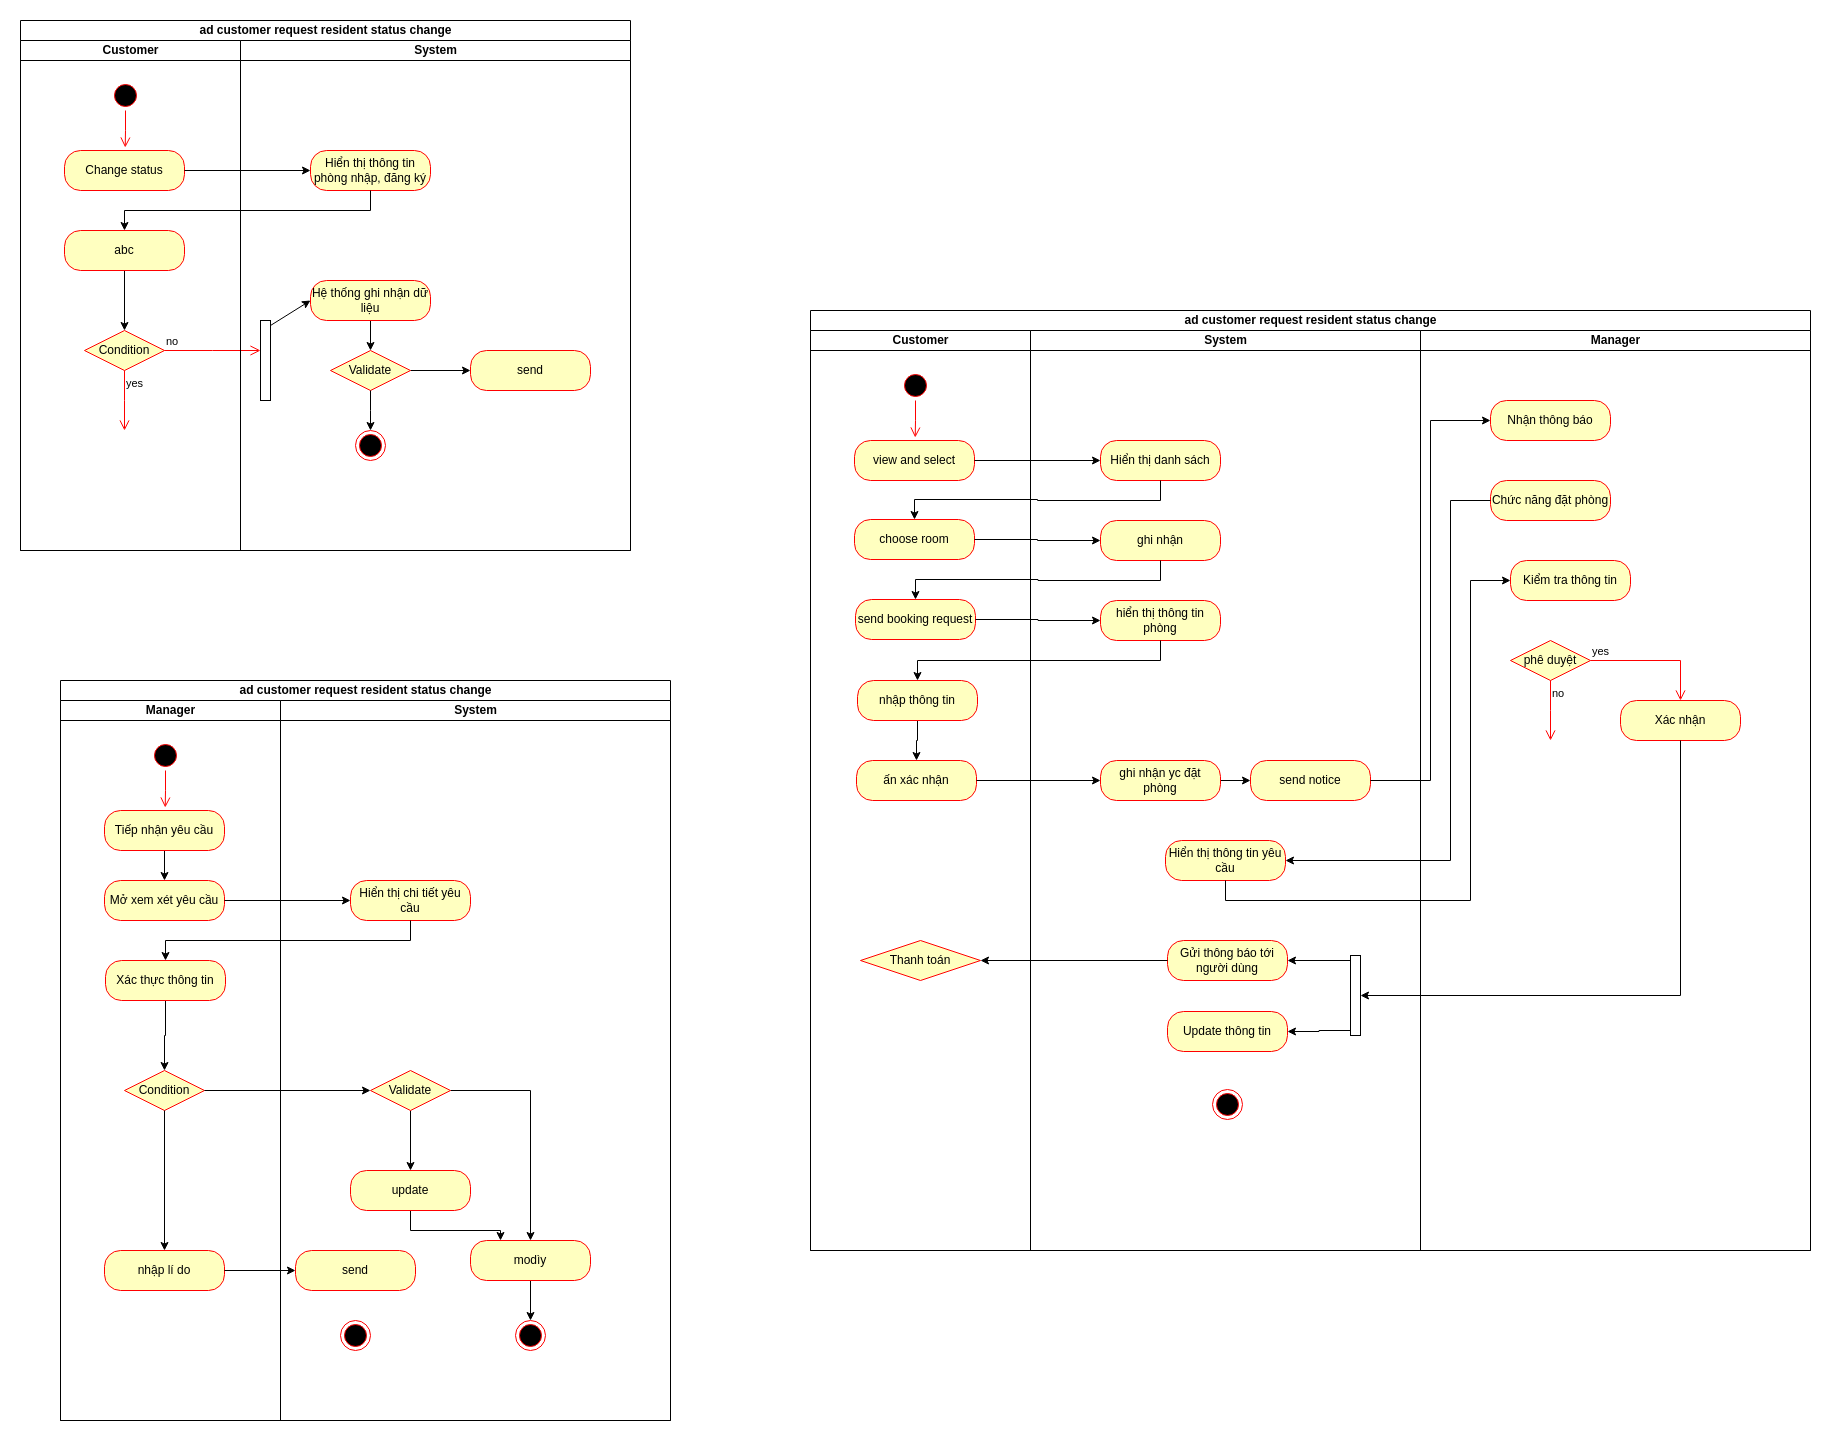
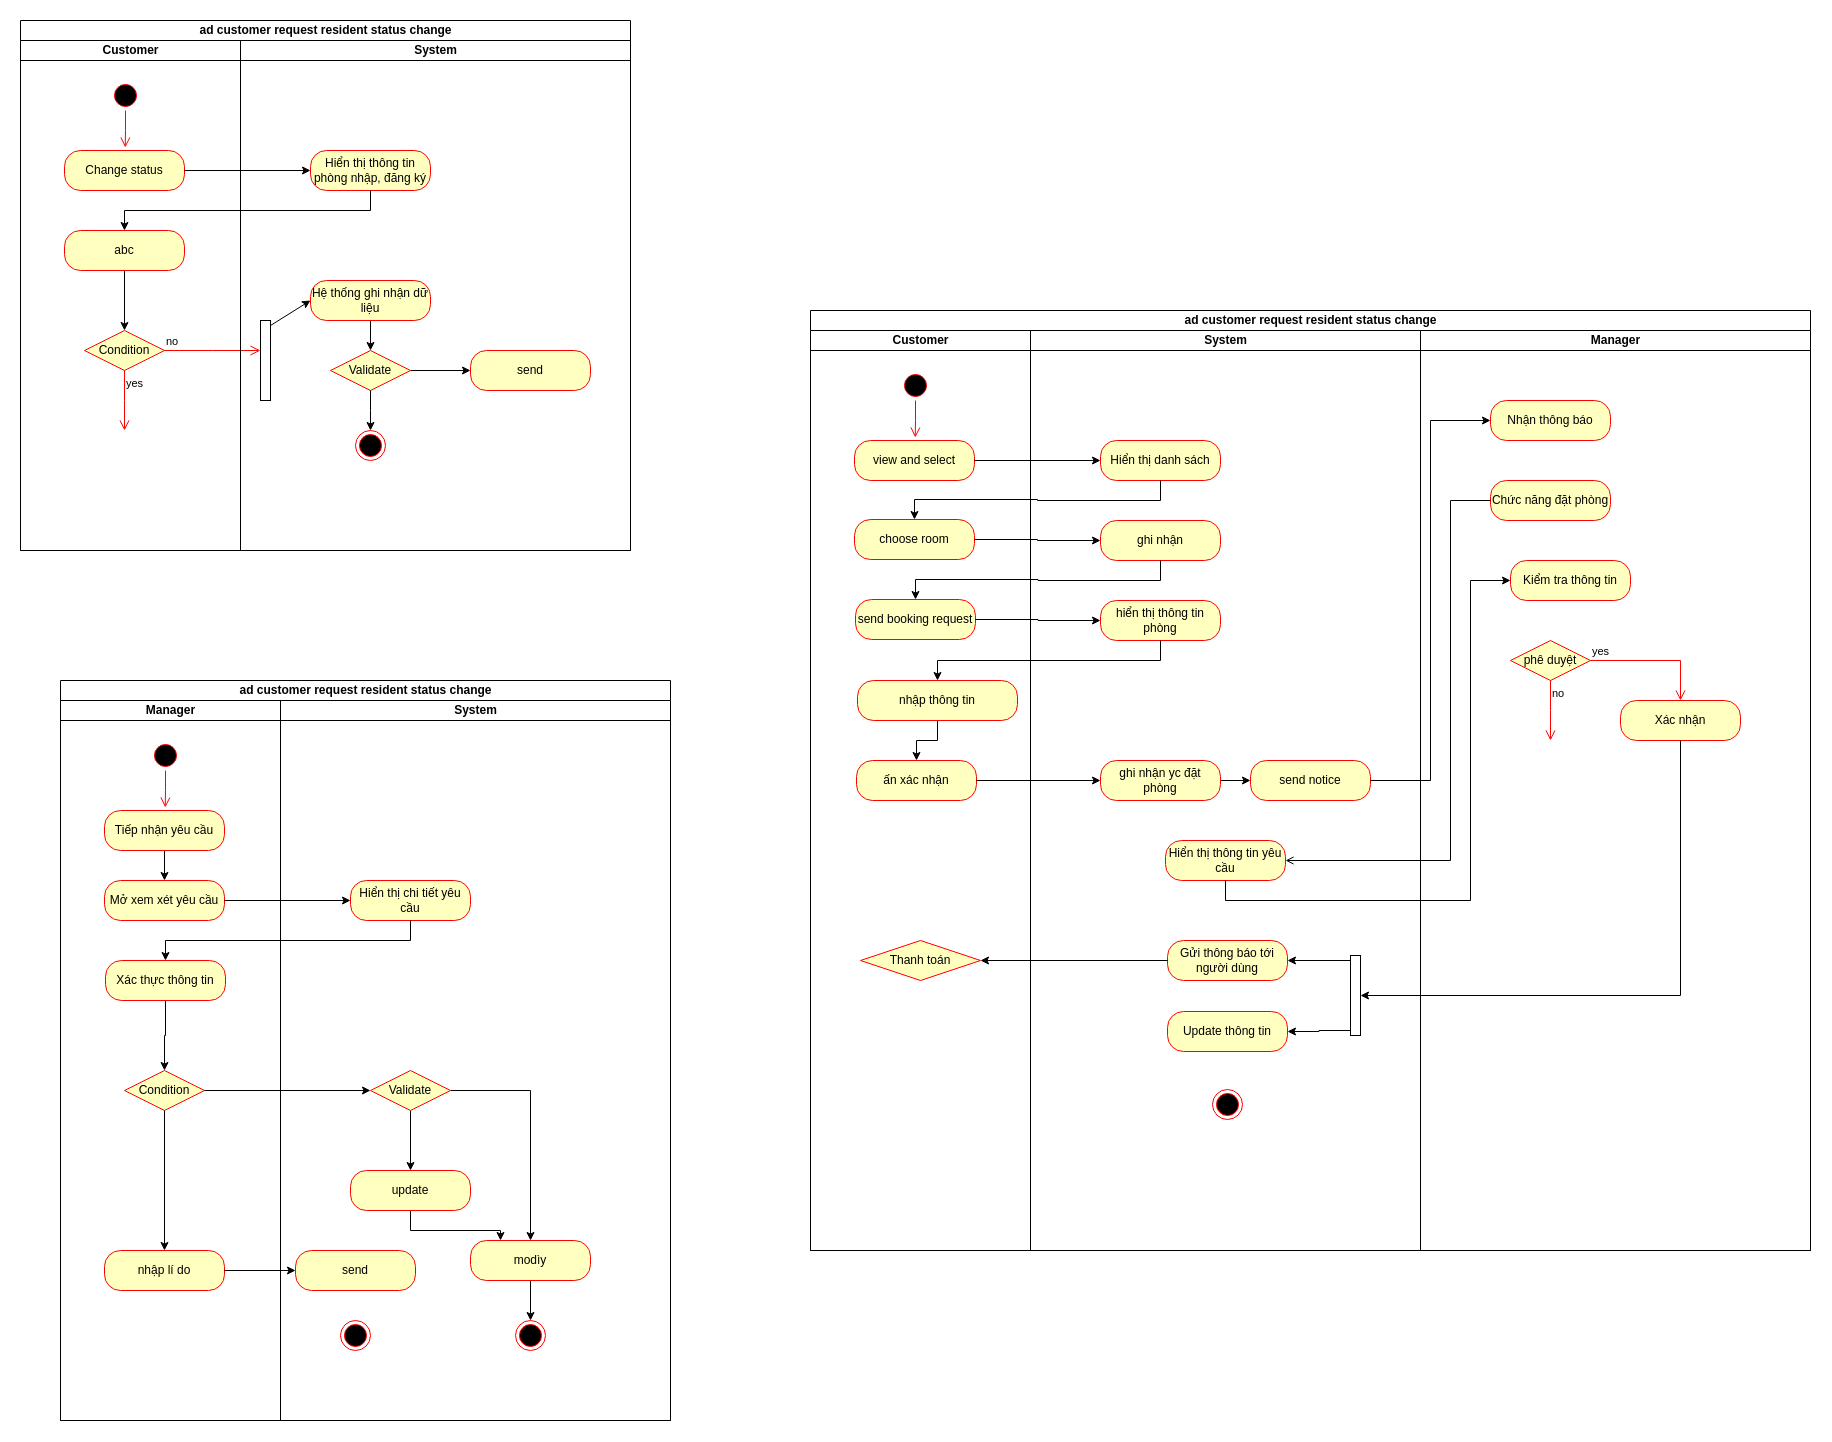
node "nhập thông tin": size 120x40 -> 160x40
edge "Chức năng đặt phòng" -> "Hiển thị thông tin yêu cầu": arrowhead classic -> open
